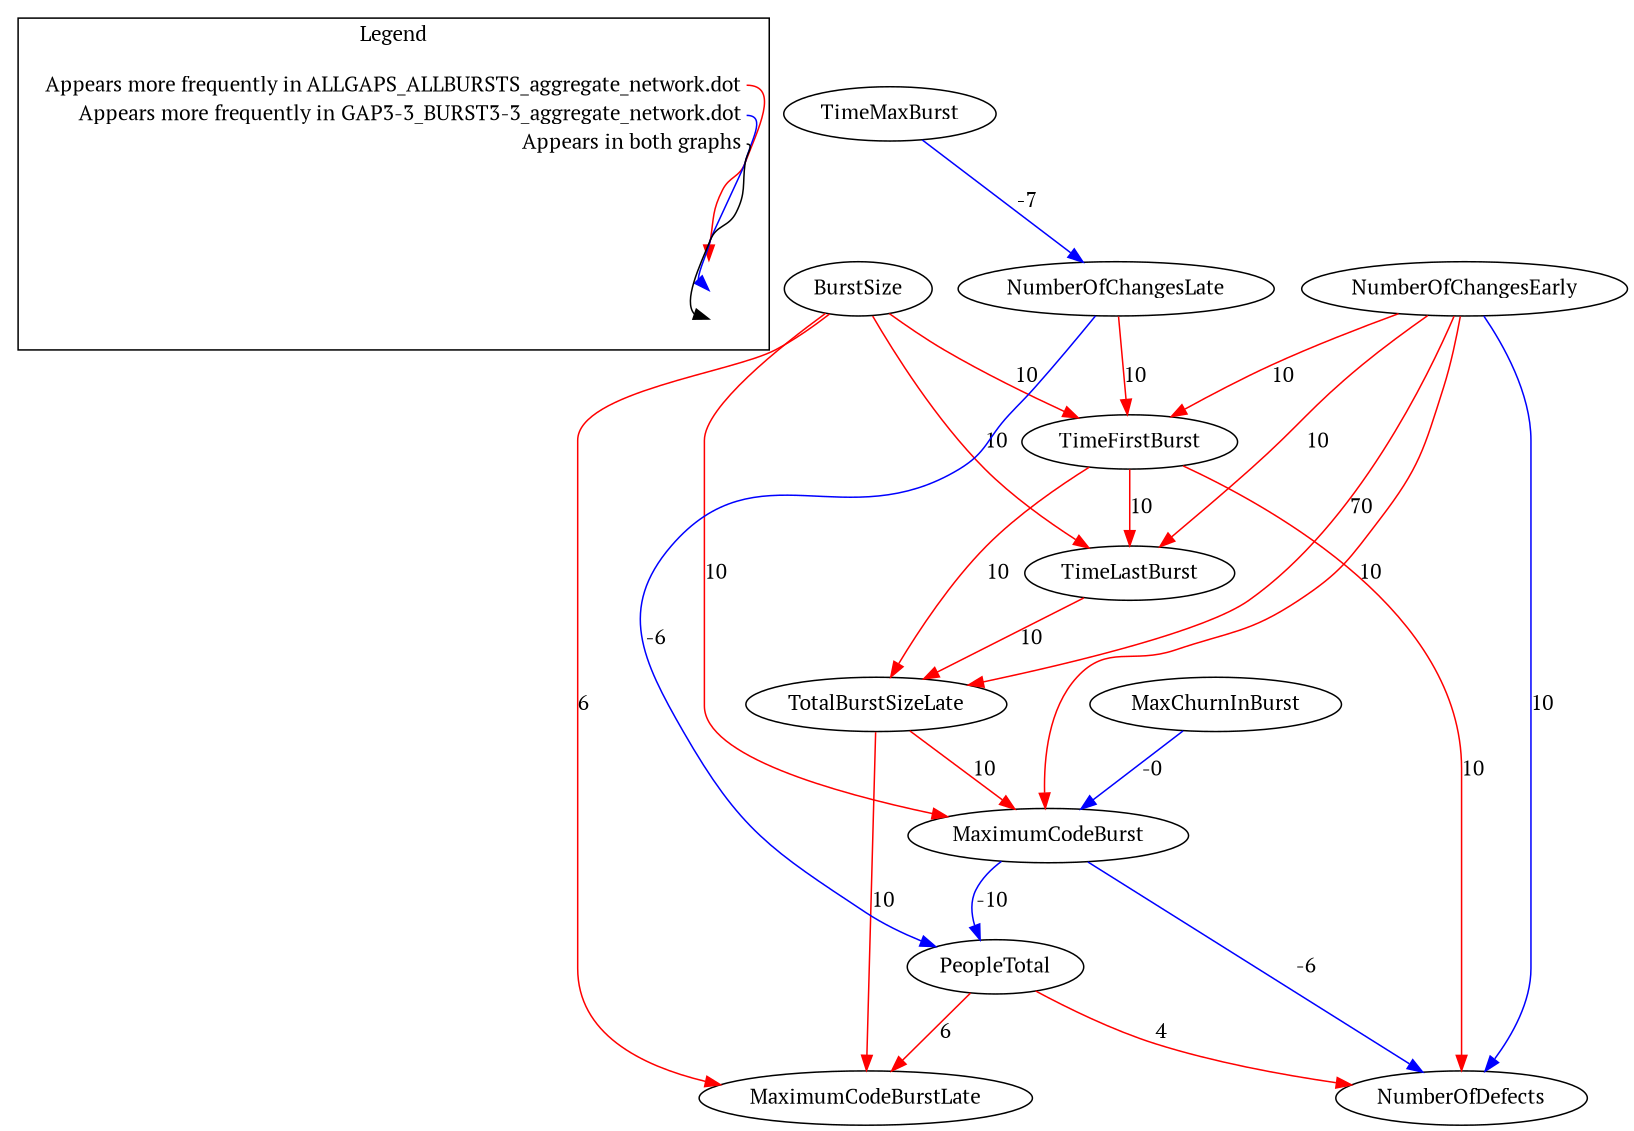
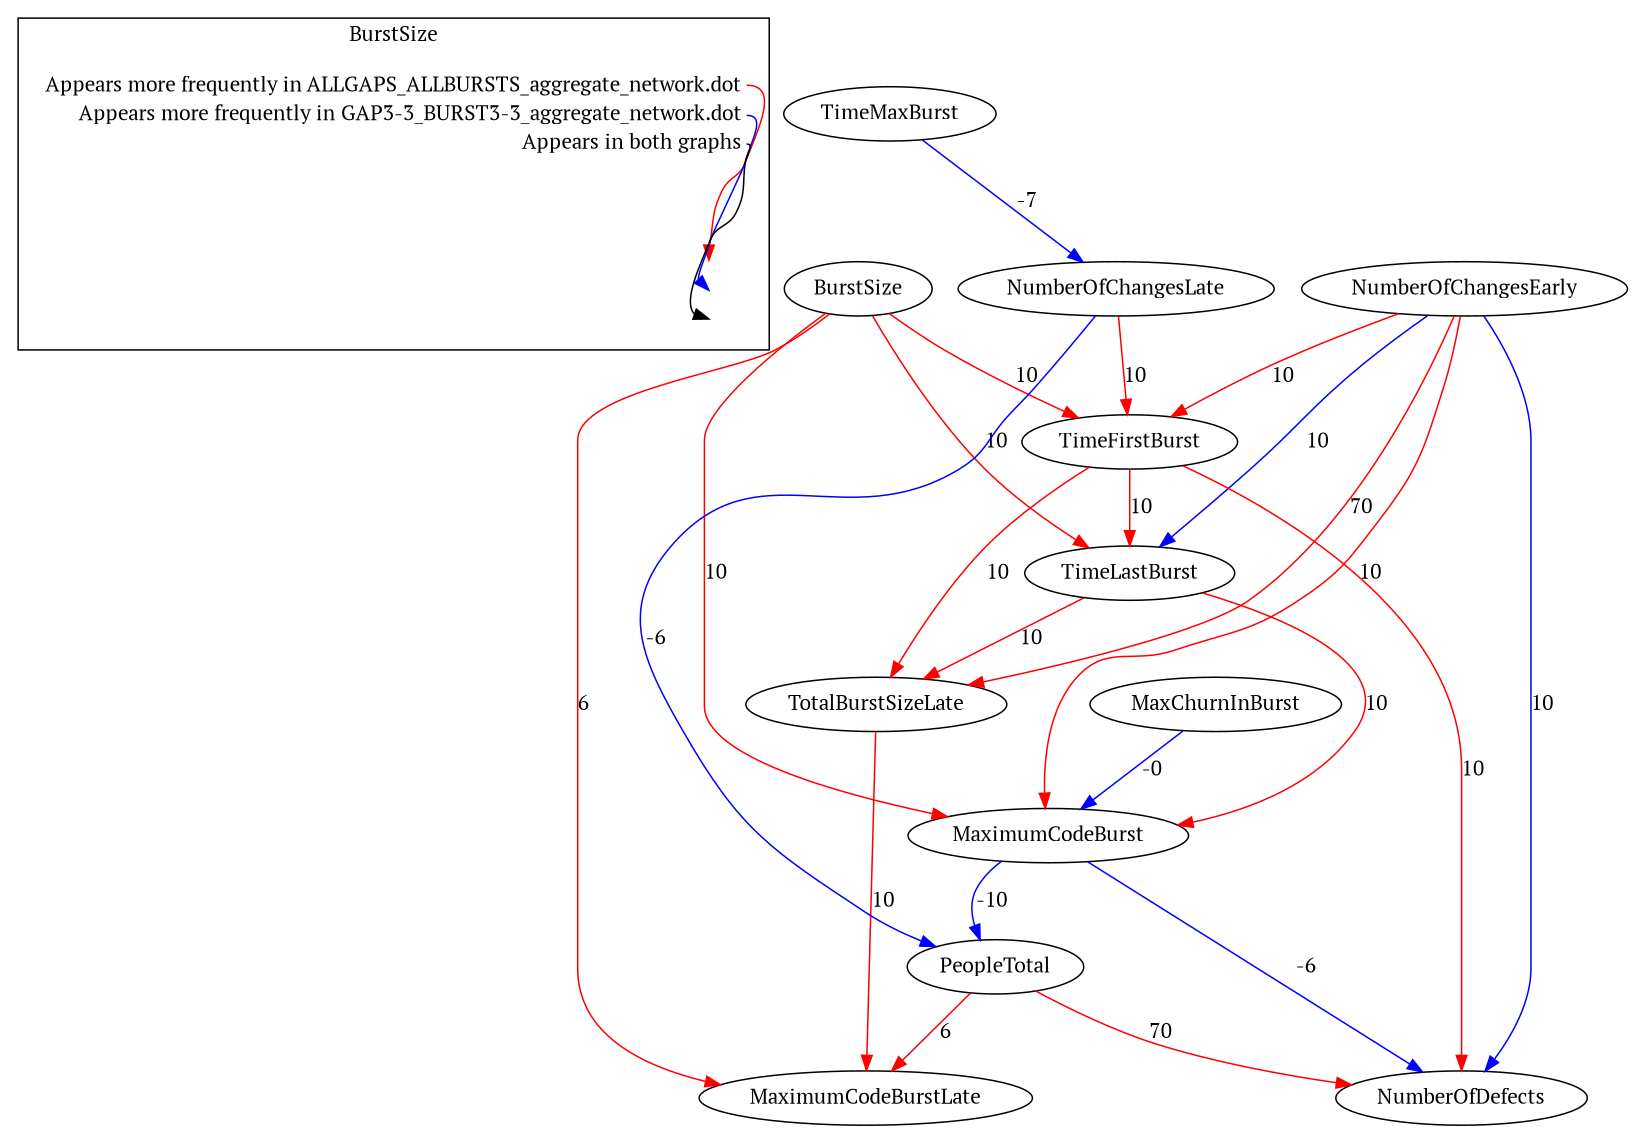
cluster "Legend": label "Legend" -> "BurstSize"
edge "NumberOfChangesEarly" -> "TimeLastBurst": color red -> blue
edge "TotalBurstSizeLate" -> "MaximumCodeBurst": now "TimeLastBurst" -> "MaximumCodeBurst"
edge "PeopleTotal" -> "NumberOfDefects": label "4" -> "70"
